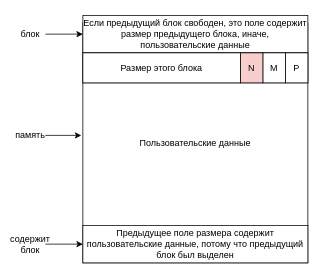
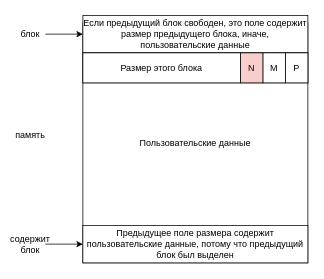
edge "память" -> "Пользовательские данные": removed
